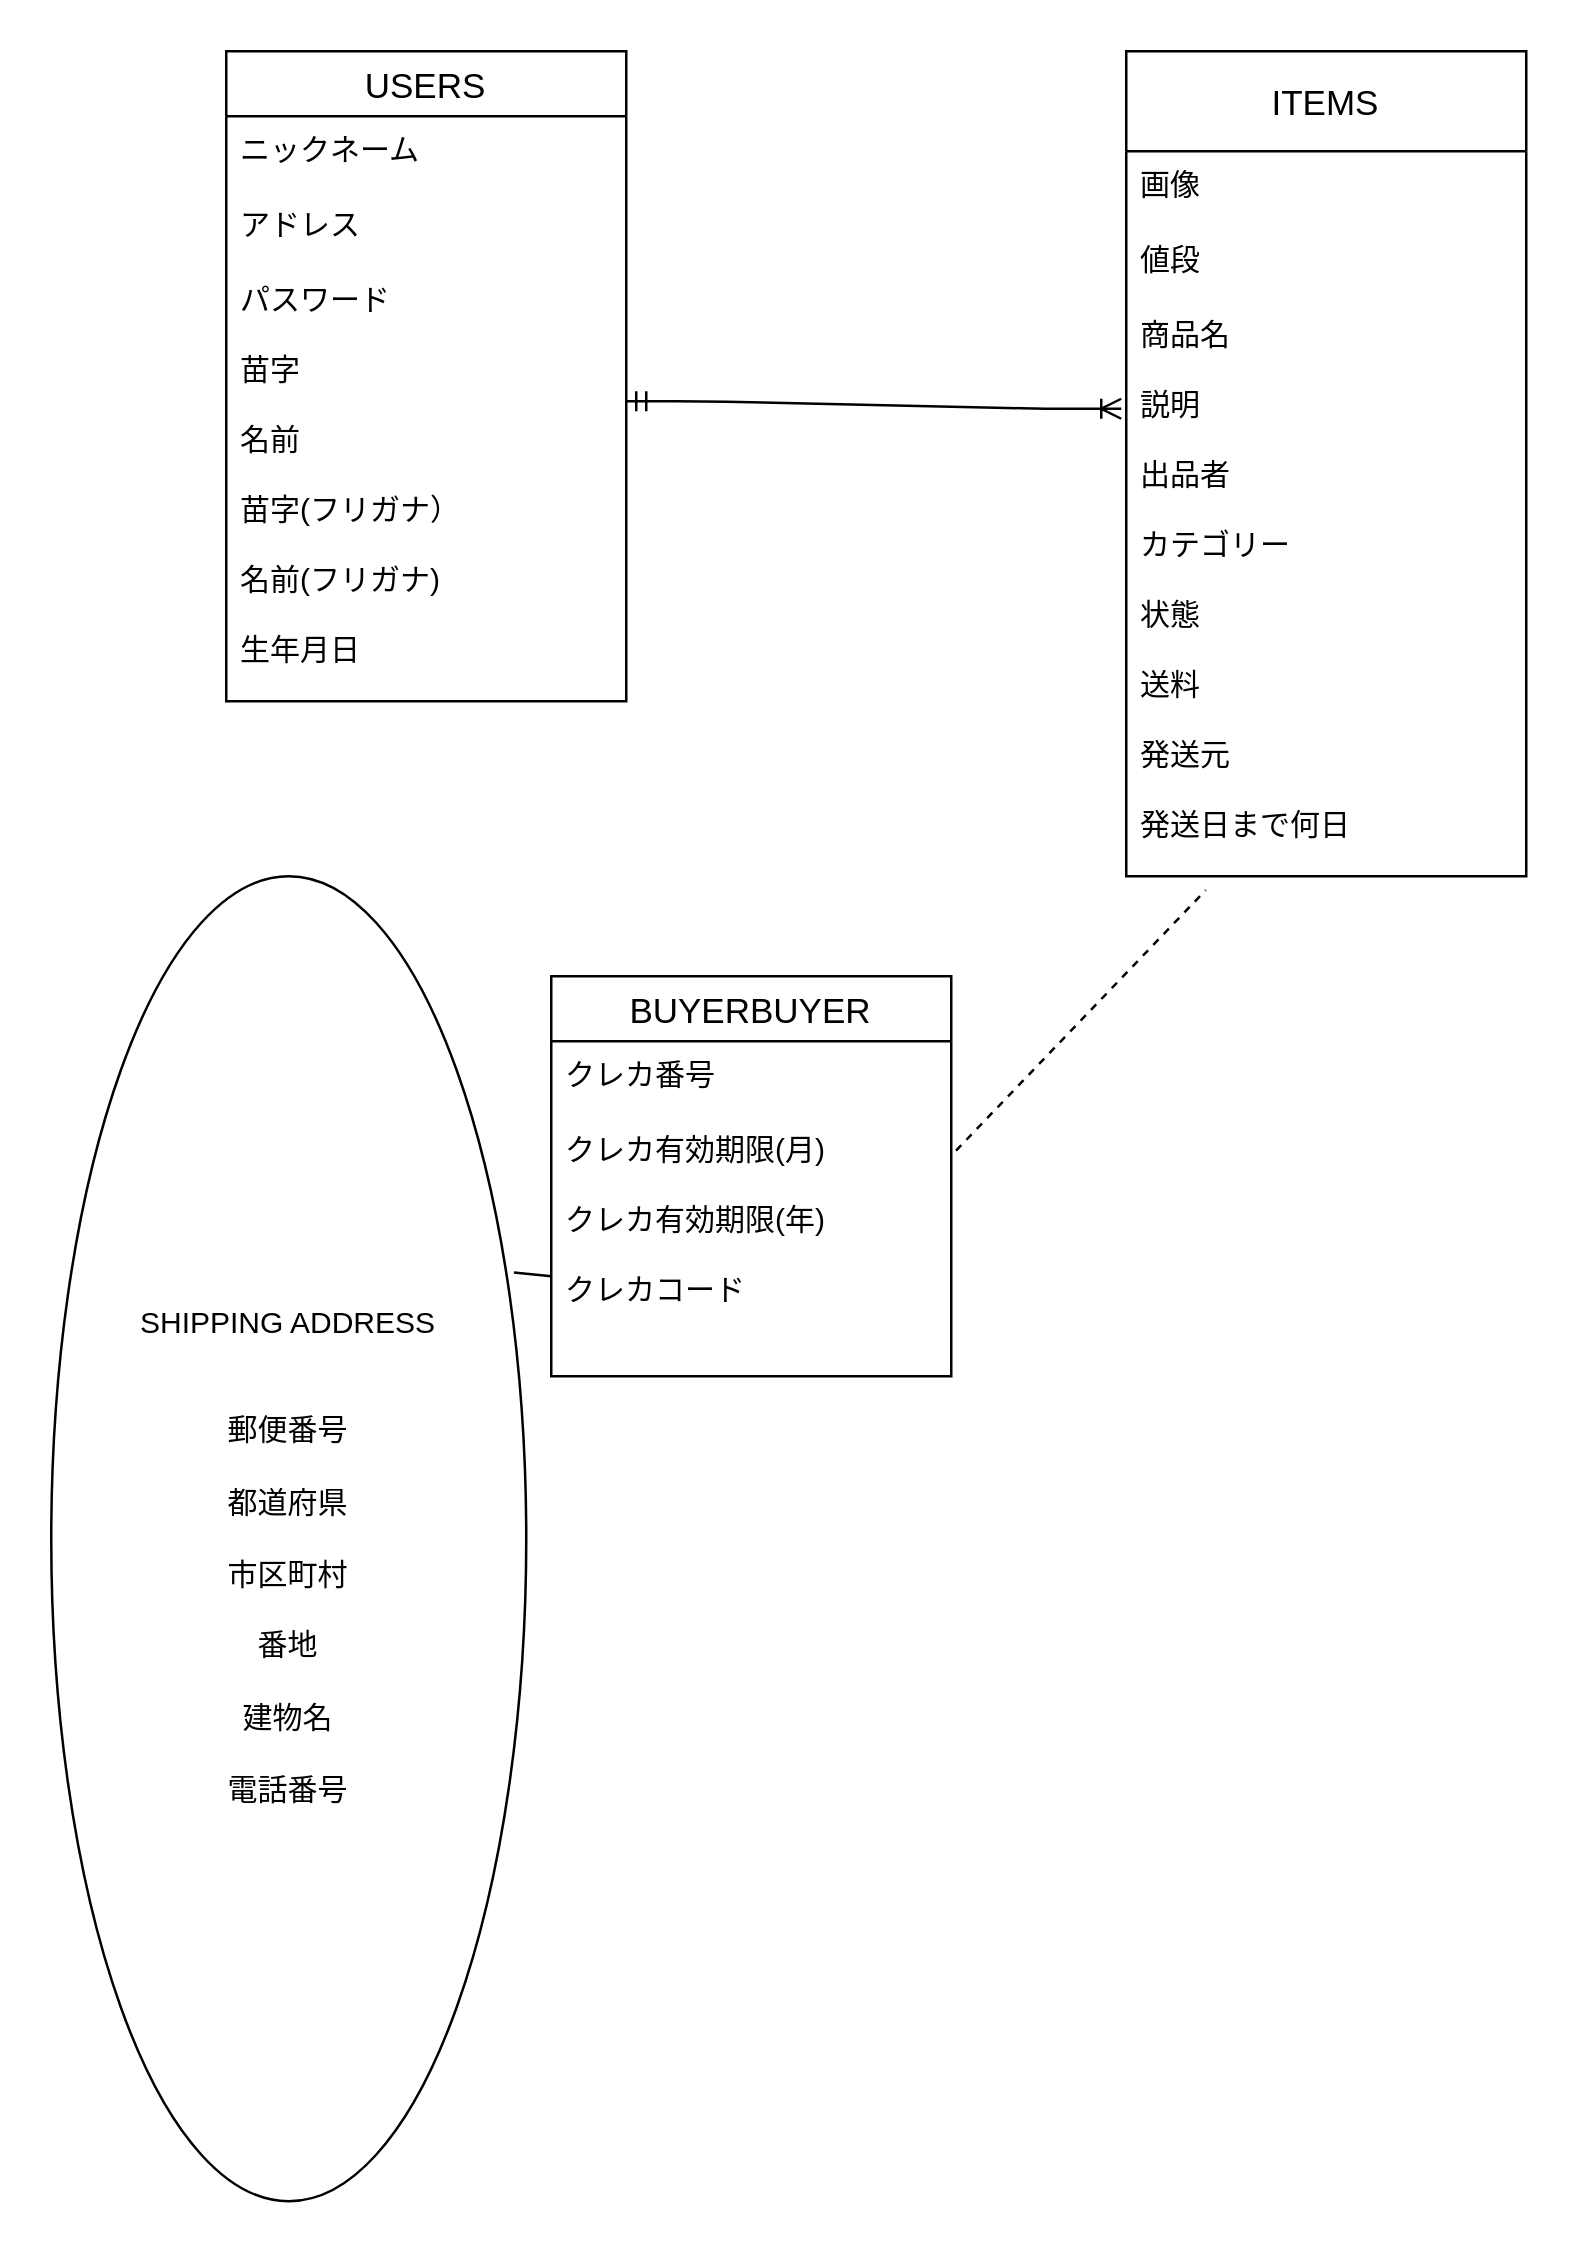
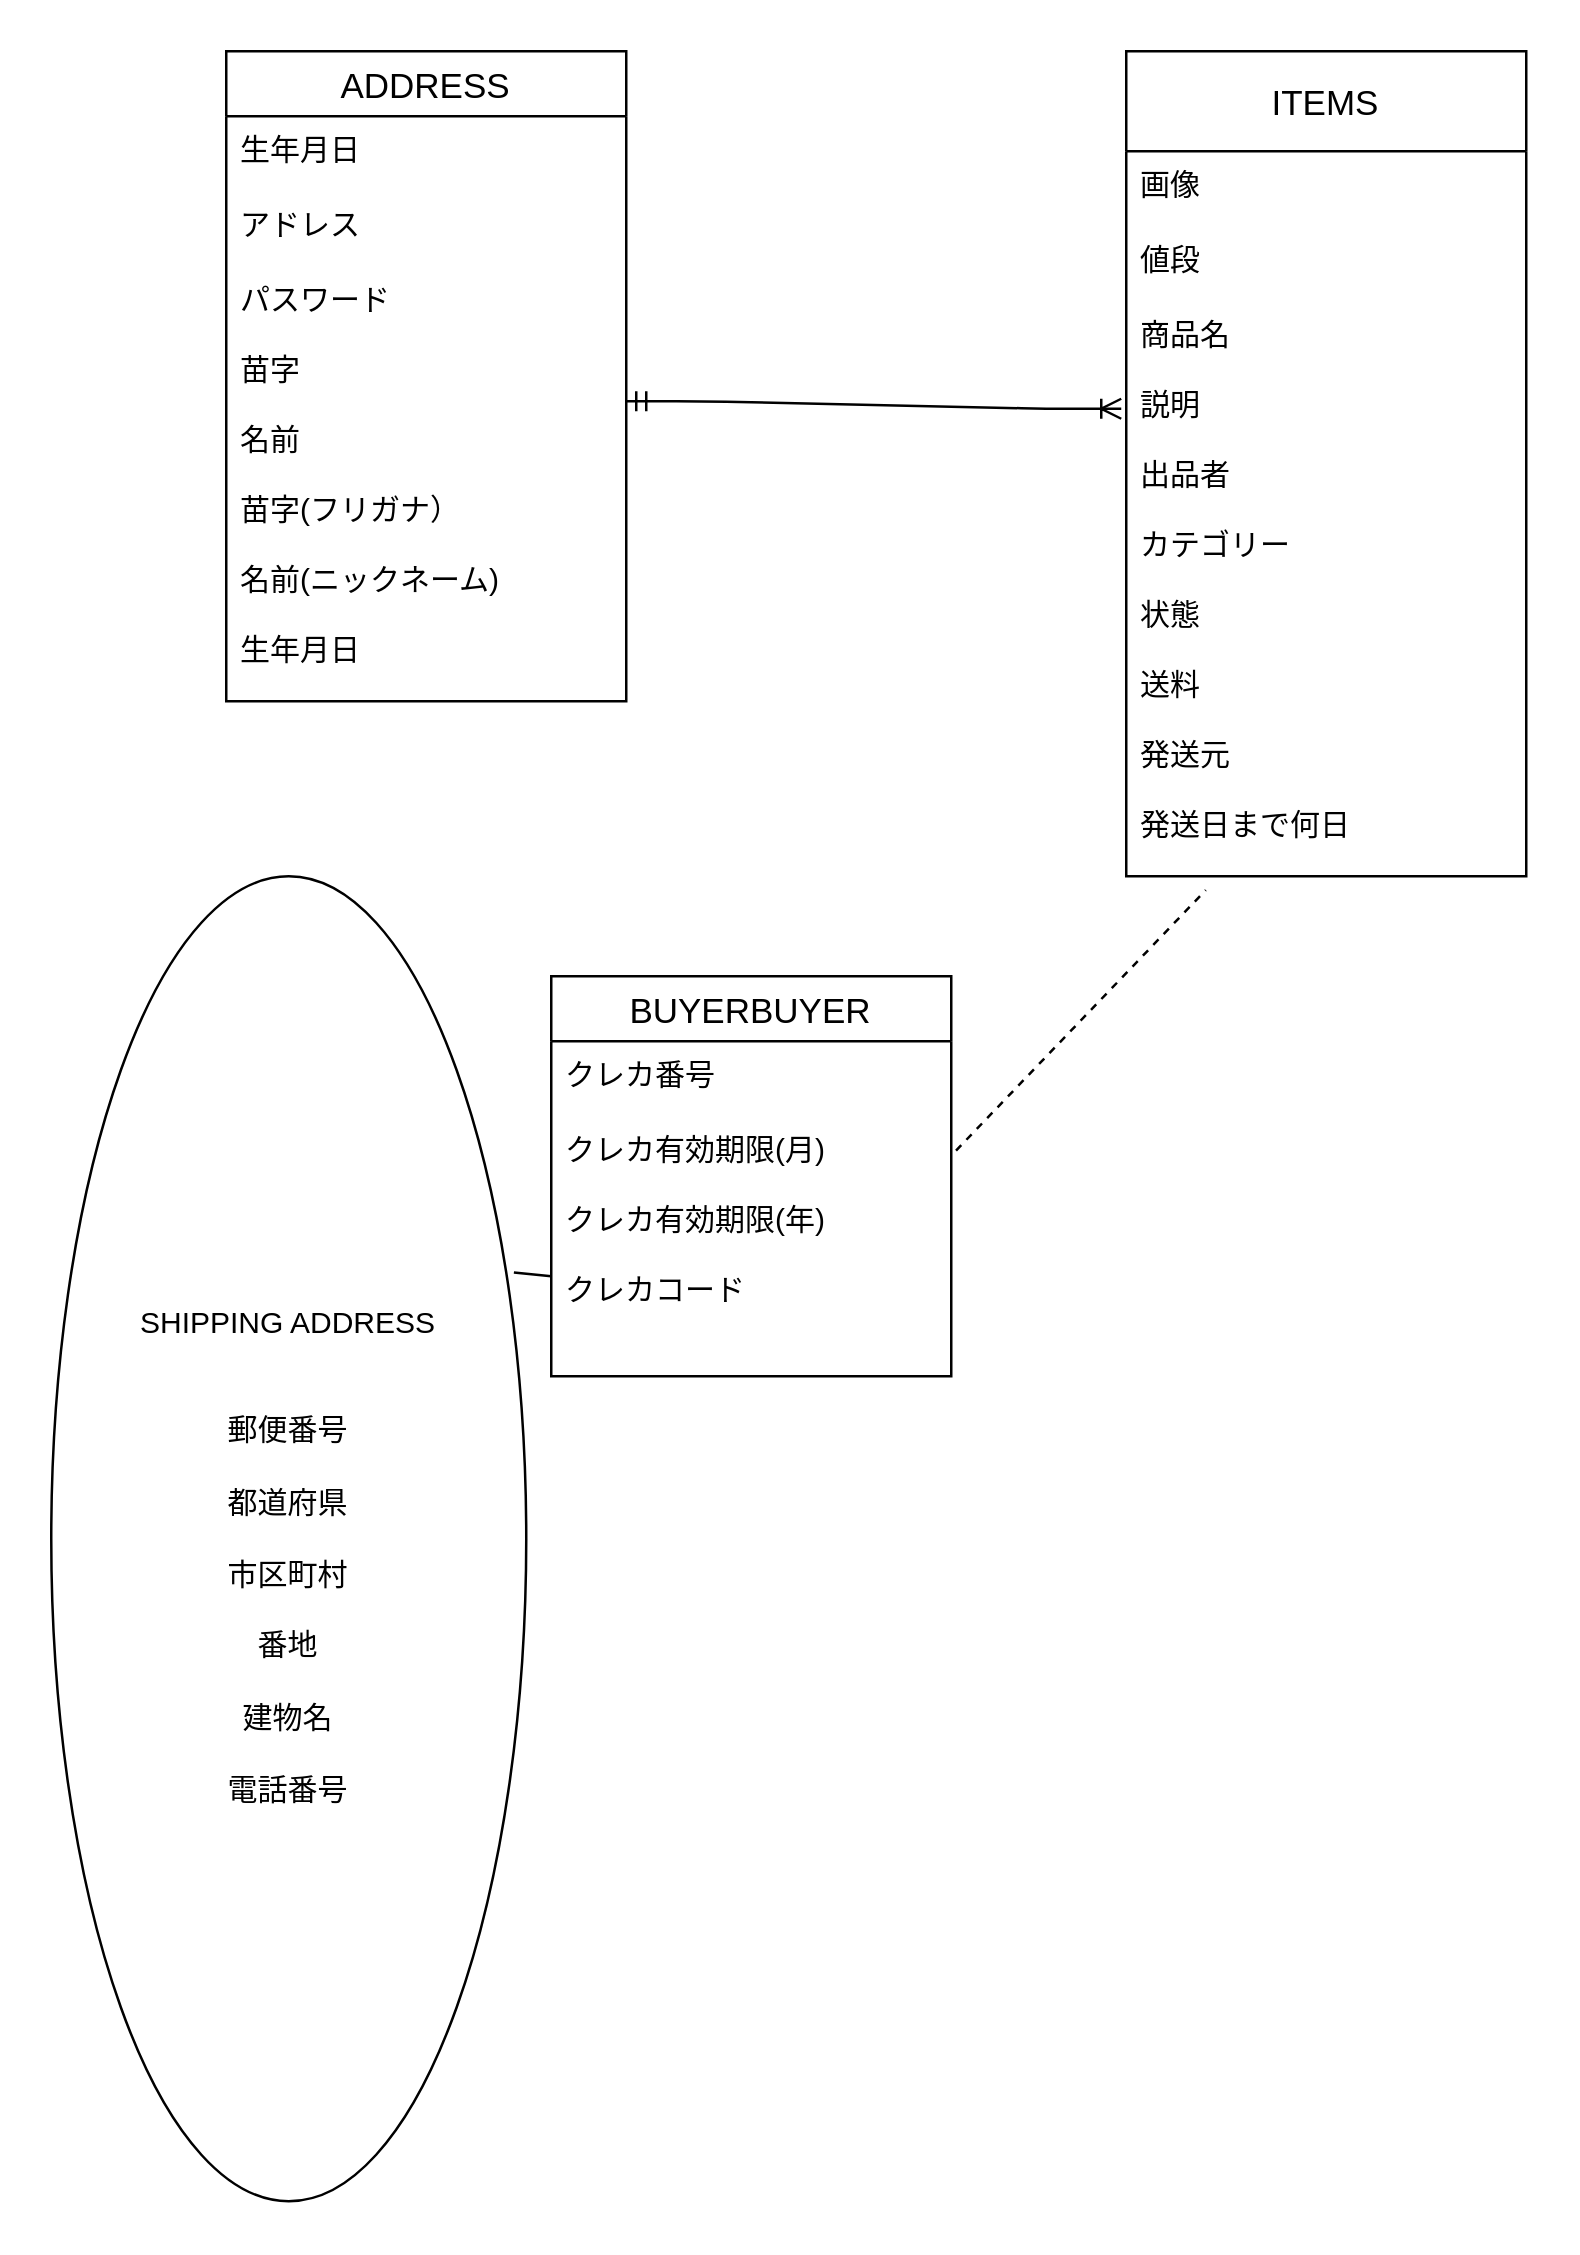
node "USERS": label "USERS" -> "ADDRESS"
node "ニックネーム": label "ニックネーム" -> "生年月日"
node "パスワード 苗字 名前 苗字(フリガナ） 名前(フリガナ) 生年月日": label "パスワード 苗字 名前 苗字(フリガナ） 名前(フリガナ) 生年月日" -> "パスワード 苗字 名前 苗字(フリガナ） 名前(ニックネーム) 生年月日"
